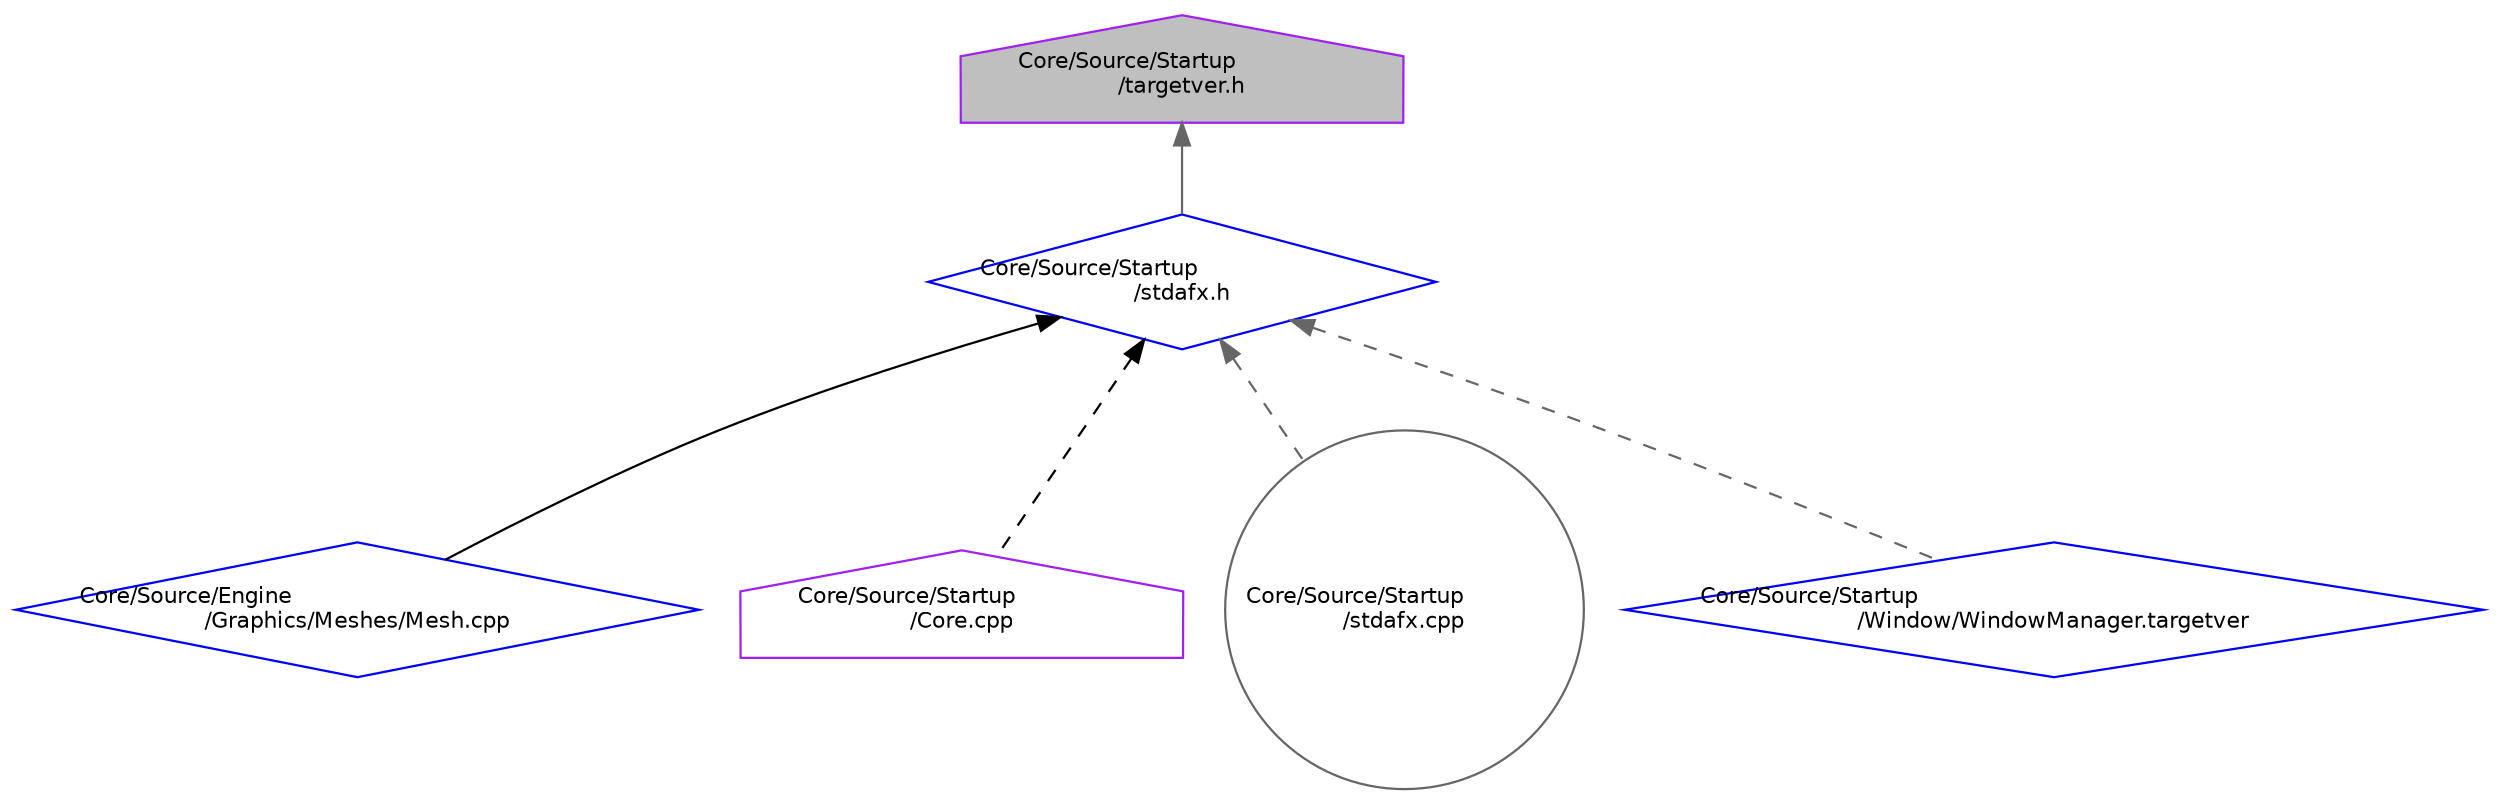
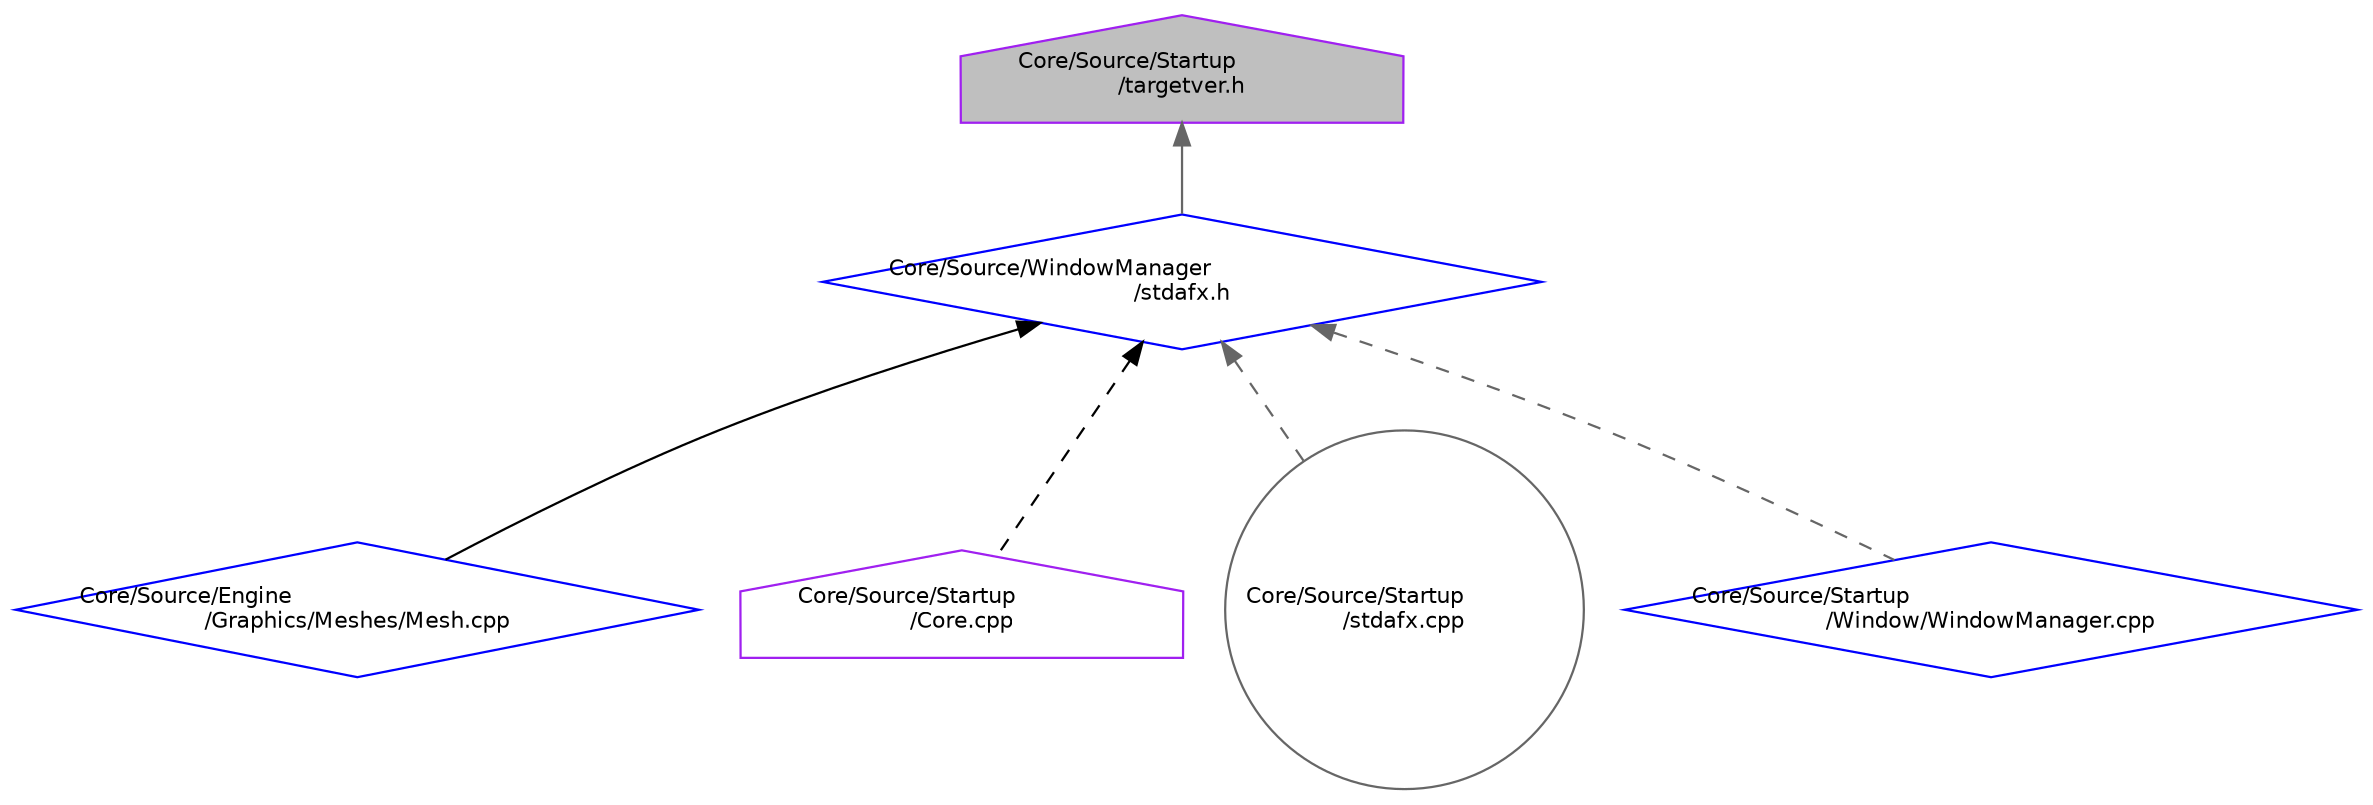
node "Core/Source/Startup /stdafx.h": label "Core/Source/Startup /stdafx.h" -> "Core/Source/WindowManager /stdafx.h"
node "Core/Source/Startup /Window/WindowManager.targetver": label "Core/Source/Startup /Window/WindowManager.targetver" -> "Core/Source/Startup /Window/WindowManager.cpp"
